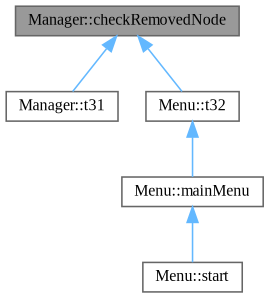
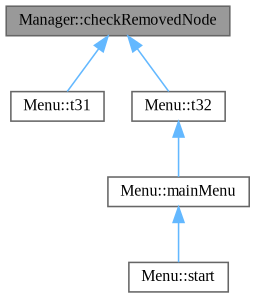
node "Manager::t31": label "Manager::t31" -> "Menu::t31"
